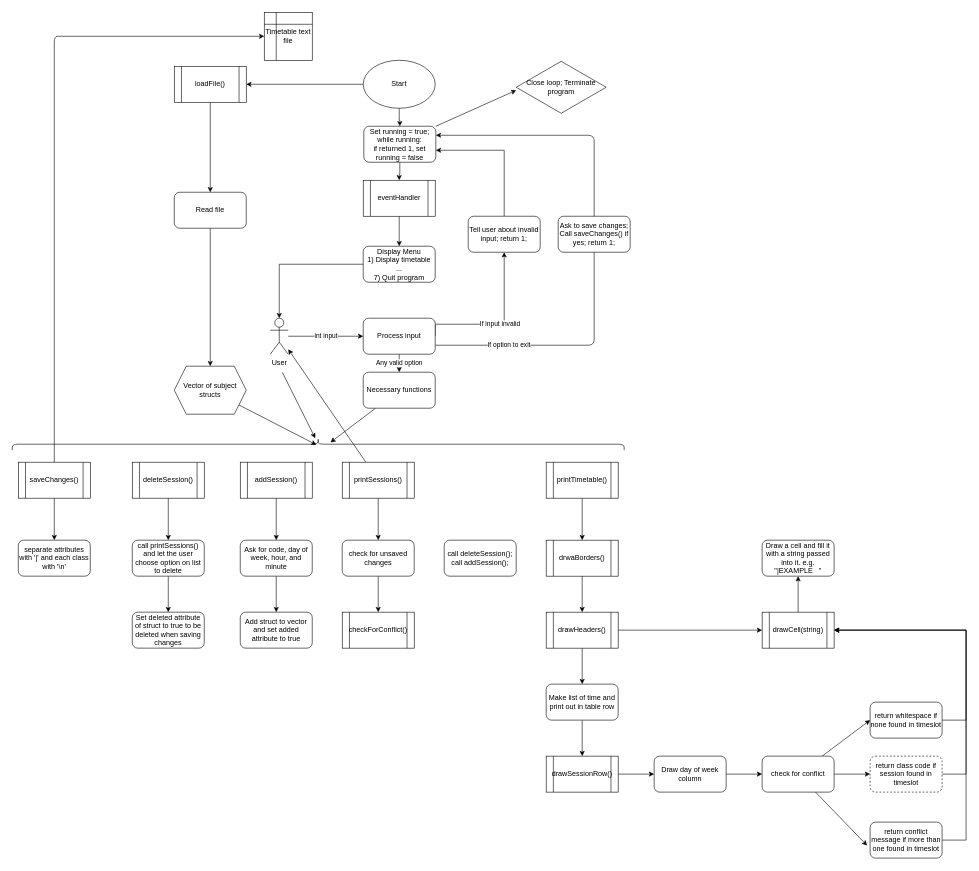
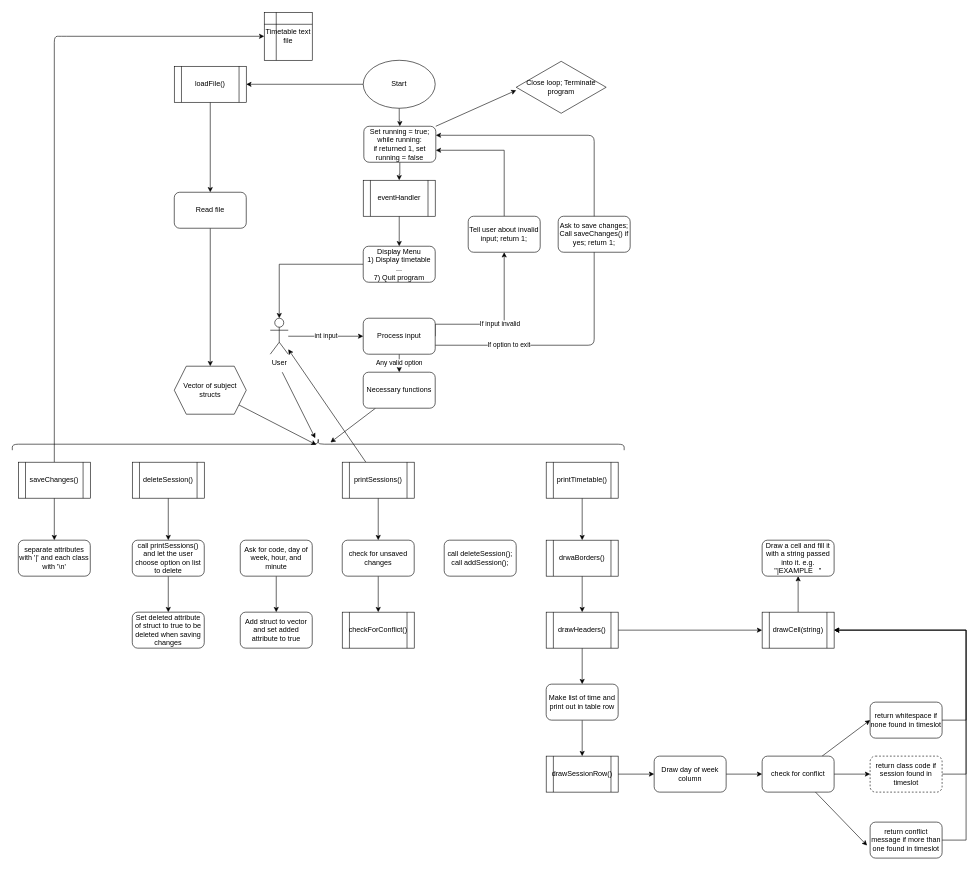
node "addSession()": removed
edge "addSession()" -> "Ask for code, day of week, hour, and minute": removed
